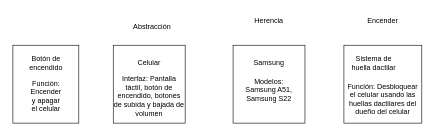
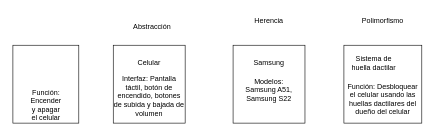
node "Encender": label "Encender" -> "Polimorfismo"
node "Botón de encendido": removed
node "Función: Encender y apagar el celular": moved (46, 96) -> (46, 105)
